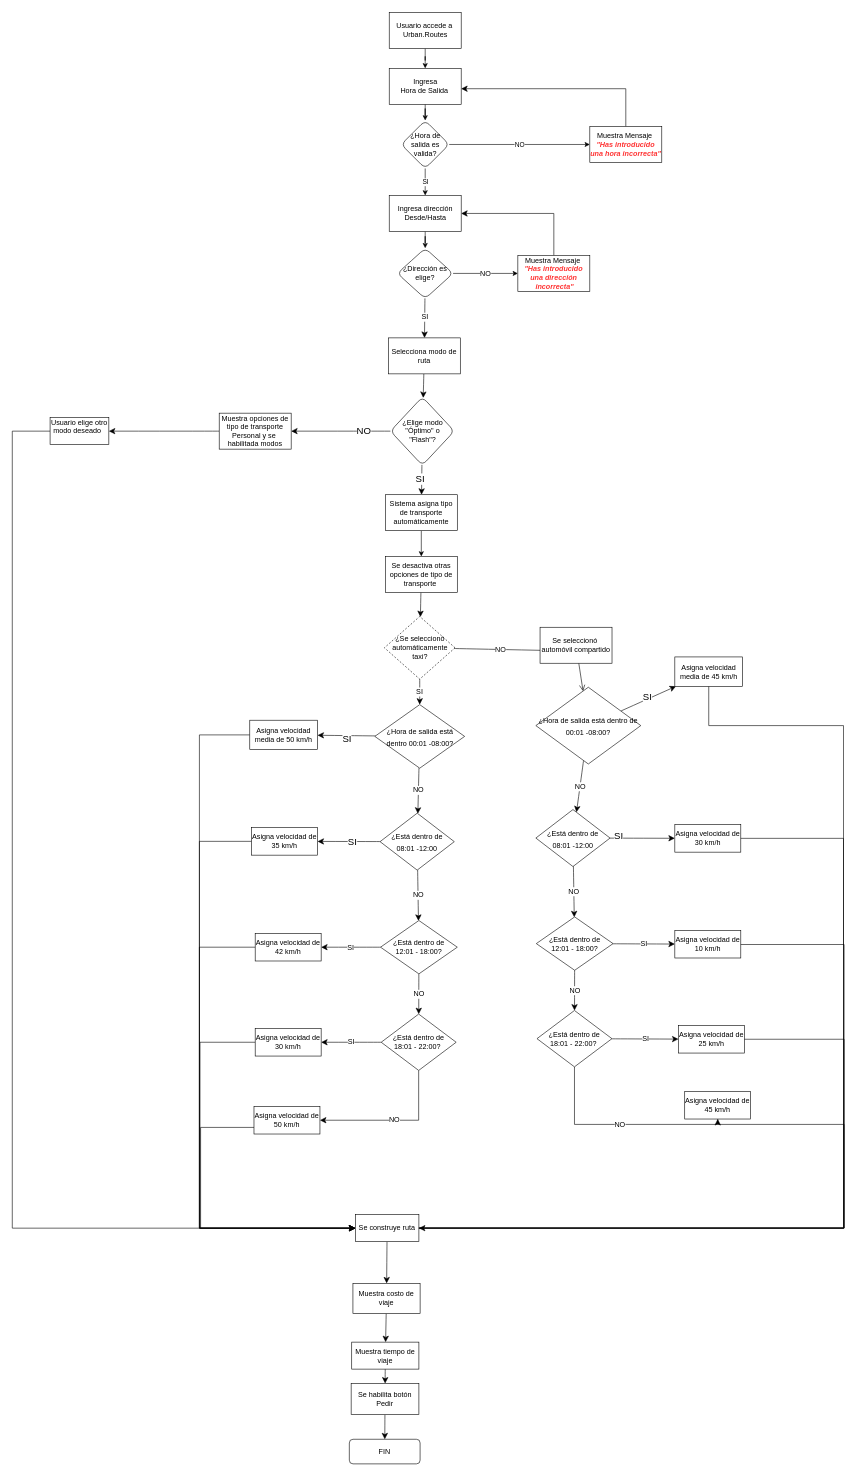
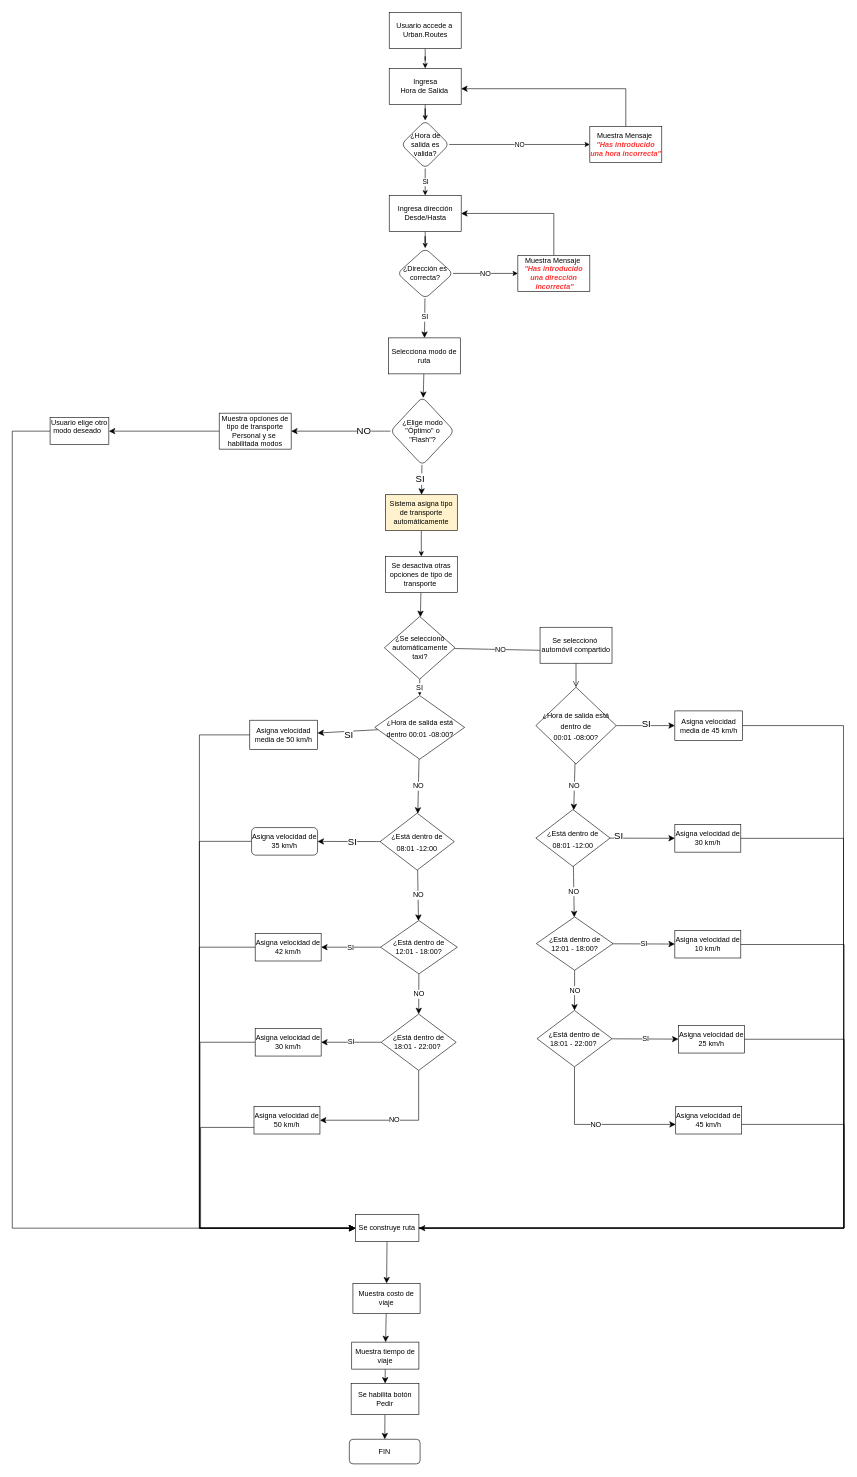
node "¿Dirección es elige?": label "¿Dirección es elige?" -> "¿Dirección es correcta?"
node "Sistema asigna tipo de transporte automáticamente": fillcolor #ffffff -> #fff2cc
node "¿Se seleccionó automáticamente taxi?": style dashed -> solid
node "Asigna velocidad media de 45 km/h": moved (709, 672) -> (709, 726)
node "¿Hora de salida está dentro de 00:01 -08:00?": size 105x77 -> 80x77
node "¿Hora de salida está dentro 00:01 -08:00?": moved (420, 737) -> (420, 728)
node "Asigna velocidad de 35 km/h": shape rectangle -> rounded rectangle
node "Asigna velocidad de 45 km/h": moved (718, 1106) -> (709, 1121)
